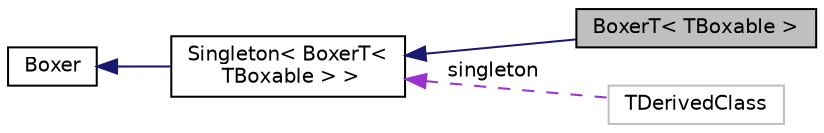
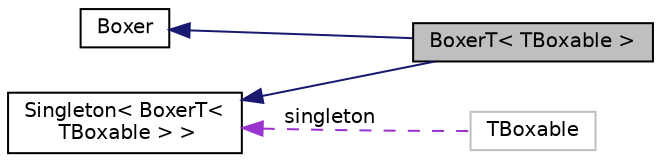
edge "Singleton< BoxerT< TBoxable > >" -> "Boxer": now "BoxerT< TBoxable >" -> "Boxer"
node "TDerivedClass": label "TDerivedClass" -> "TBoxable"
